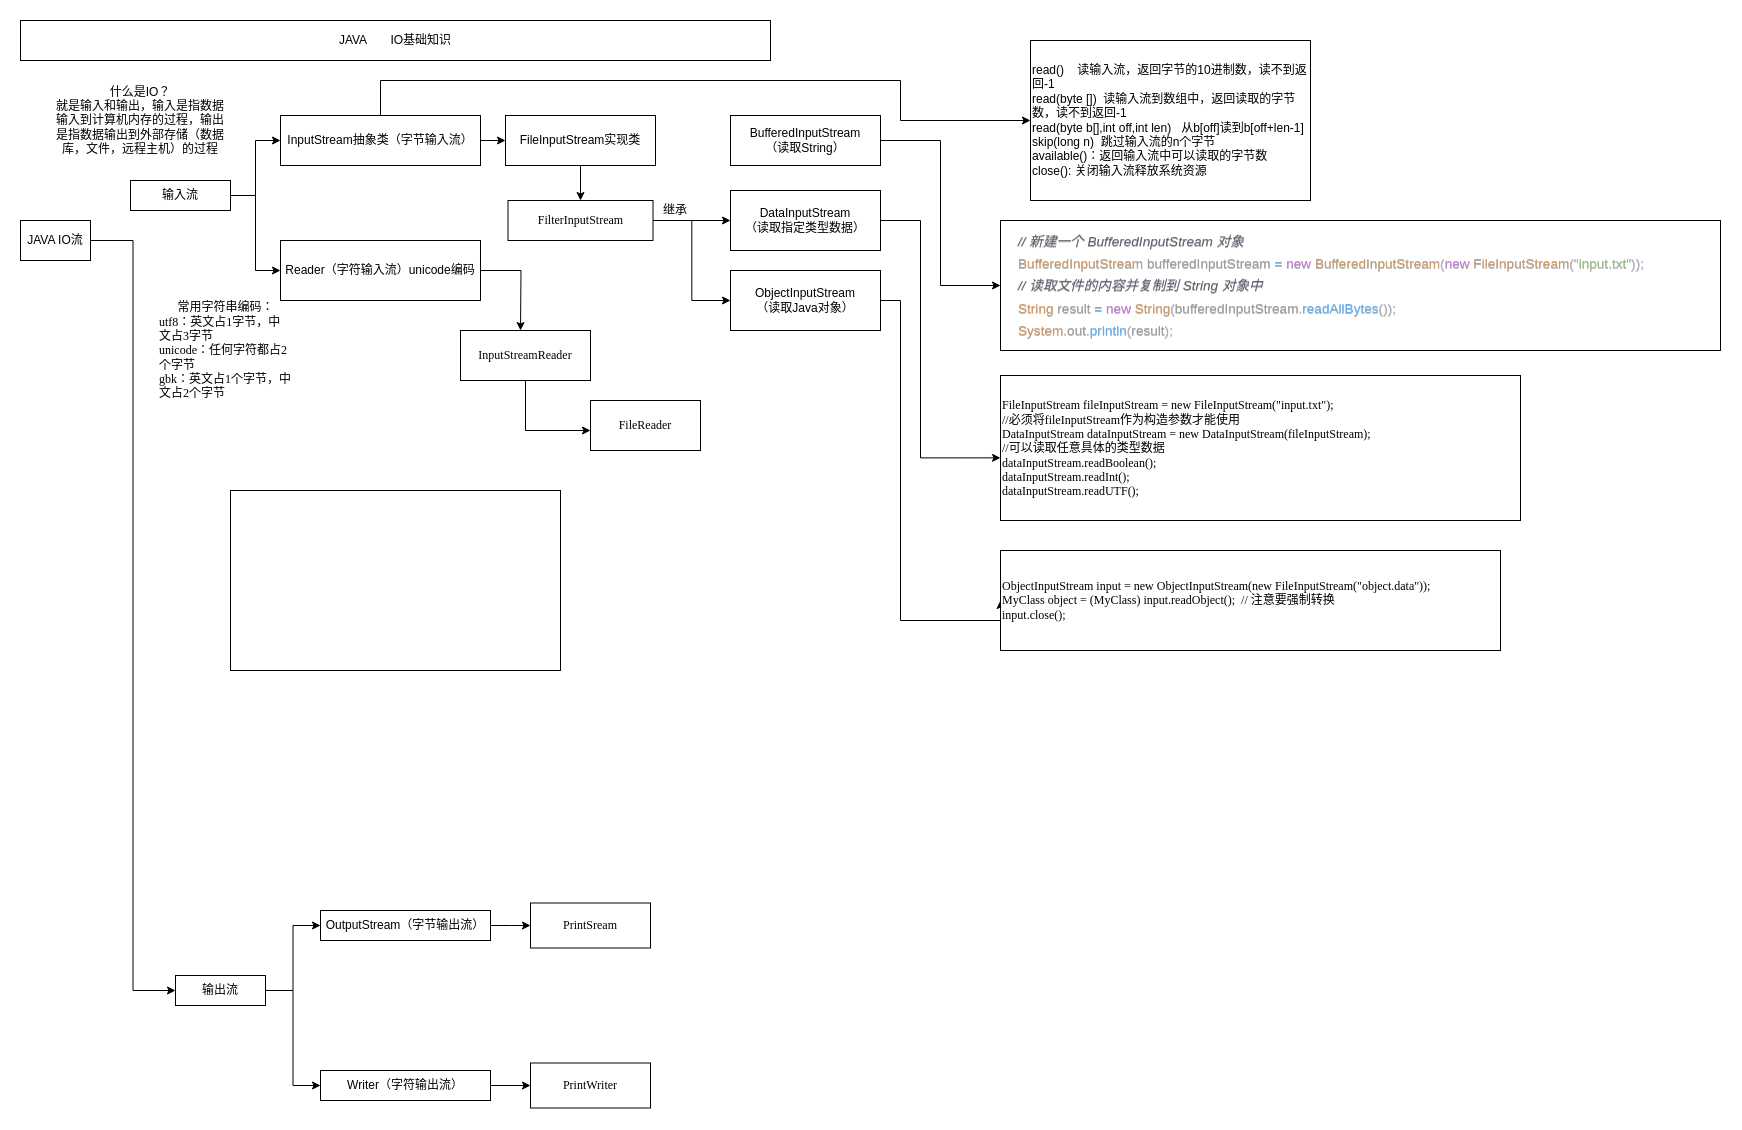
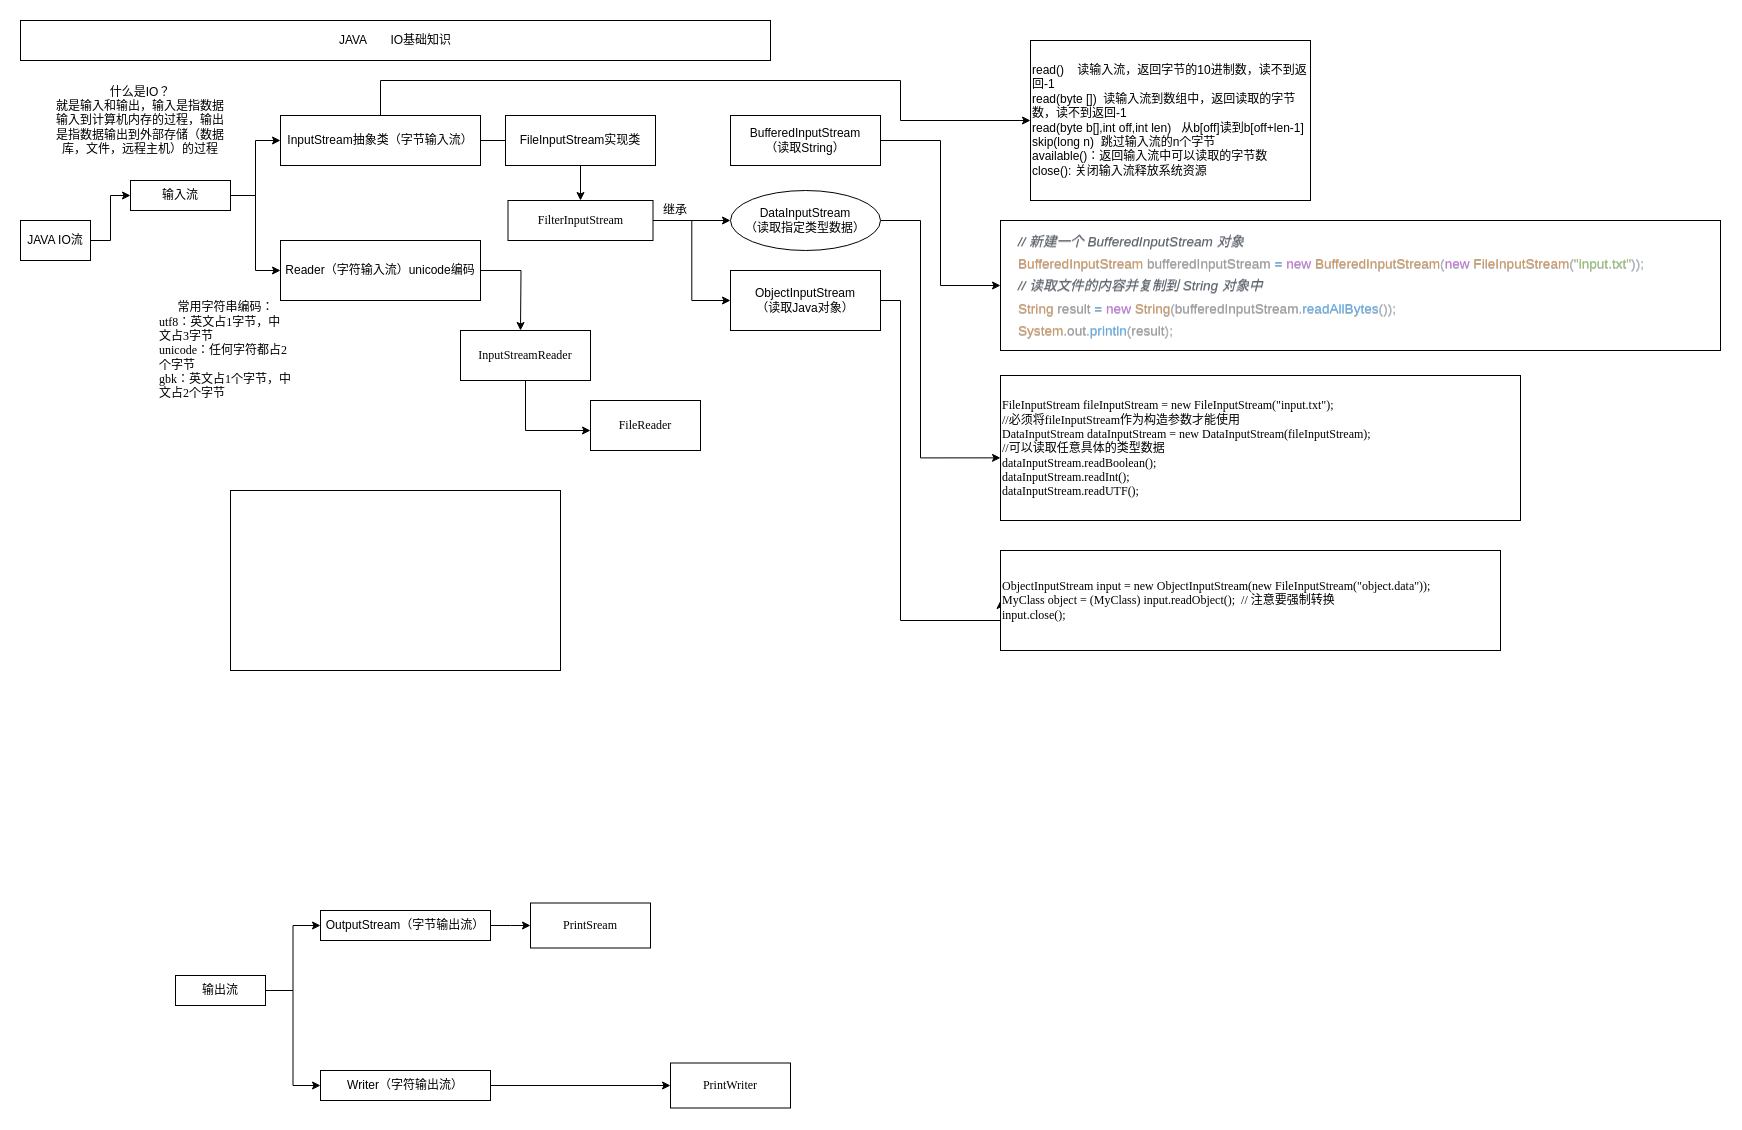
edge "InputStream抽象类（字节输入流）" -> "FileInputStream实现类": arrowhead classic -> none
edge "JAVA IO流" -> "输入流": added
node "DataInputStream （读取指定类型数据）": shape rectangle -> ellipse
edge "JAVA IO流" -> "输出流": removed
node "PrintWriter": moved (591, 1086) -> (731, 1086)
